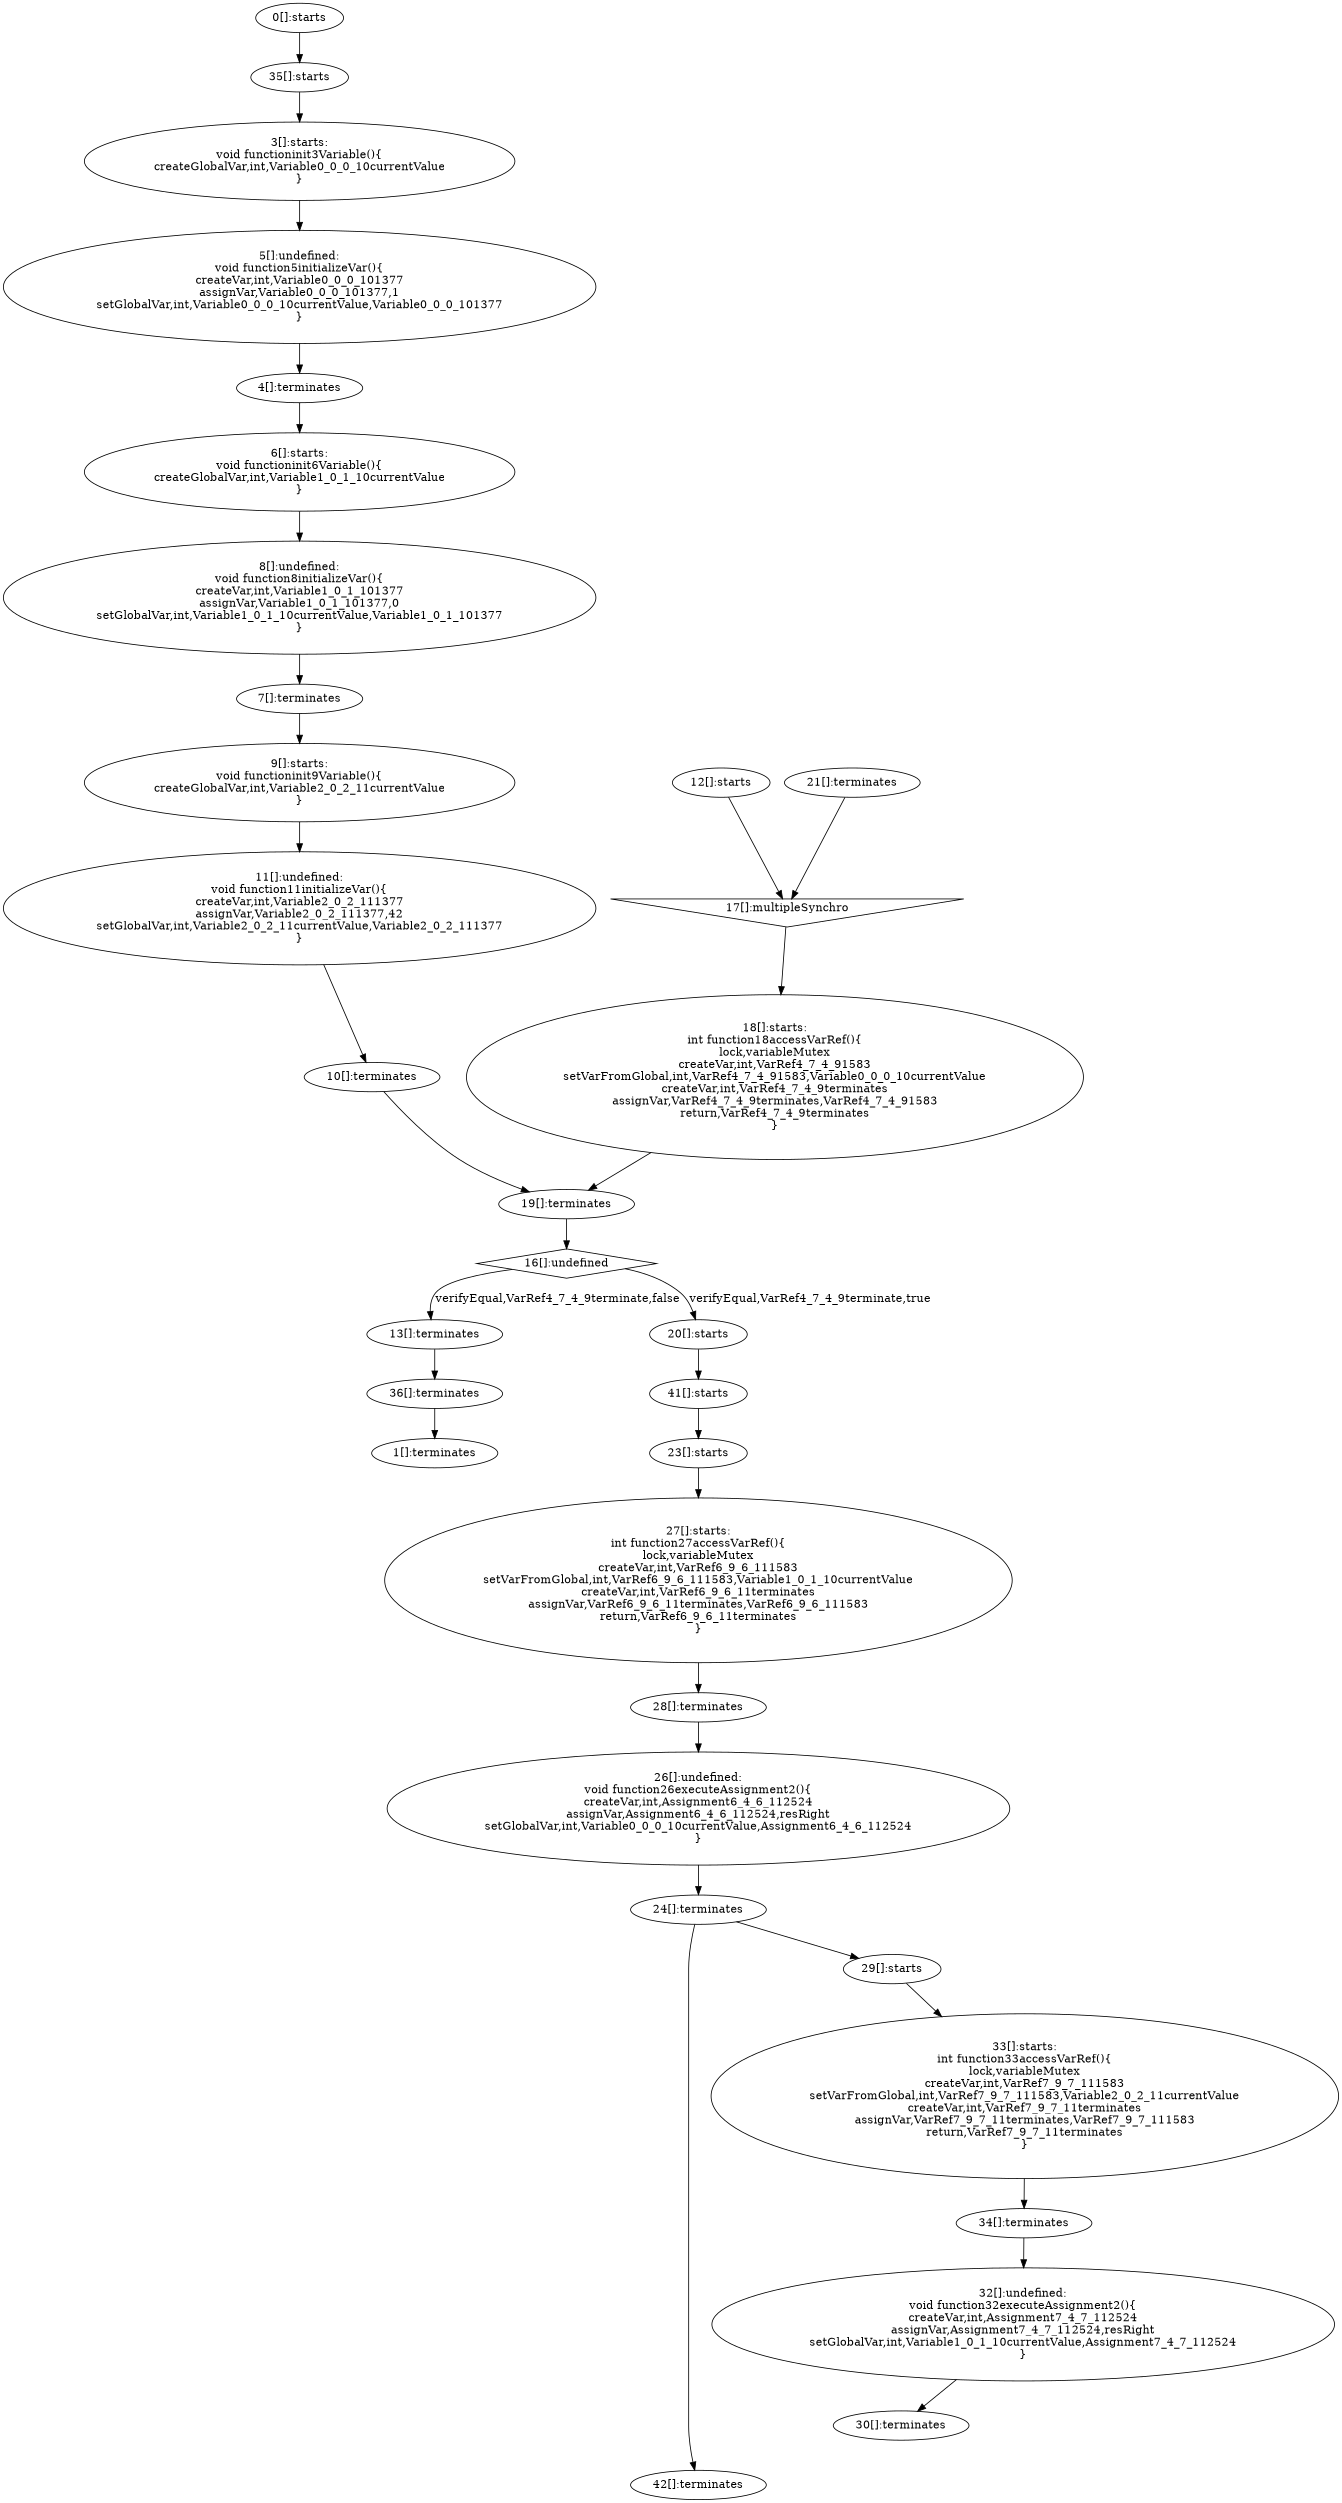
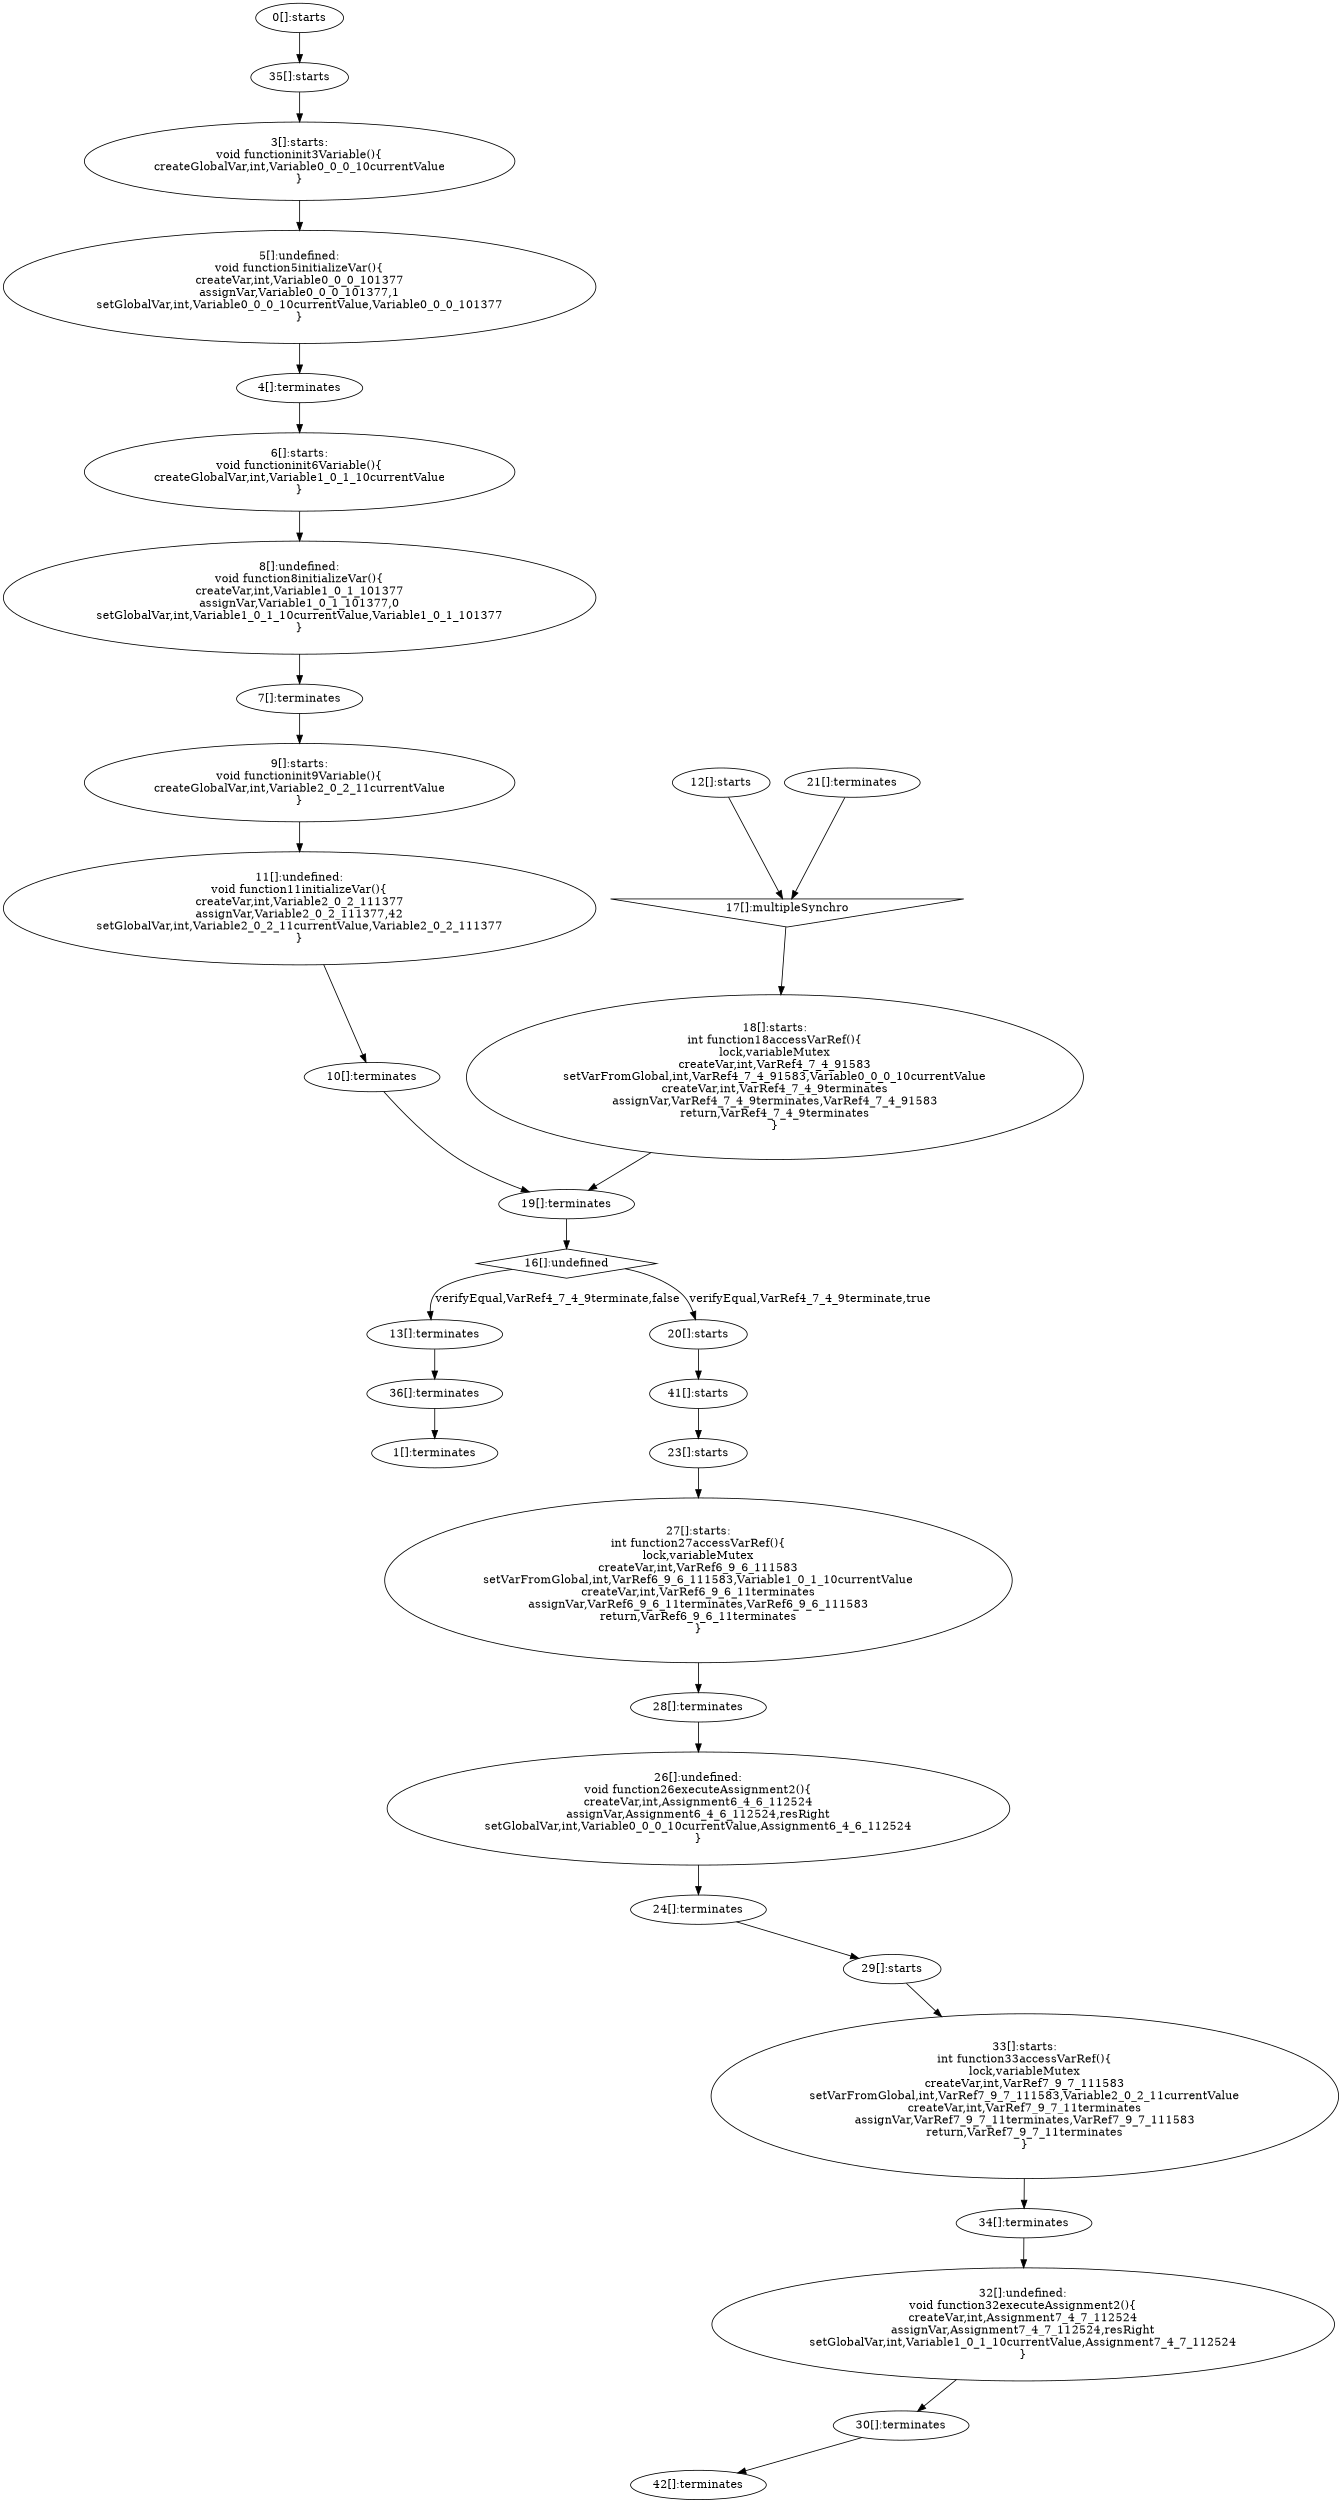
edge "24[]:terminates" -> "42[]:terminates": now "30[]:terminates" -> "42[]:terminates"
